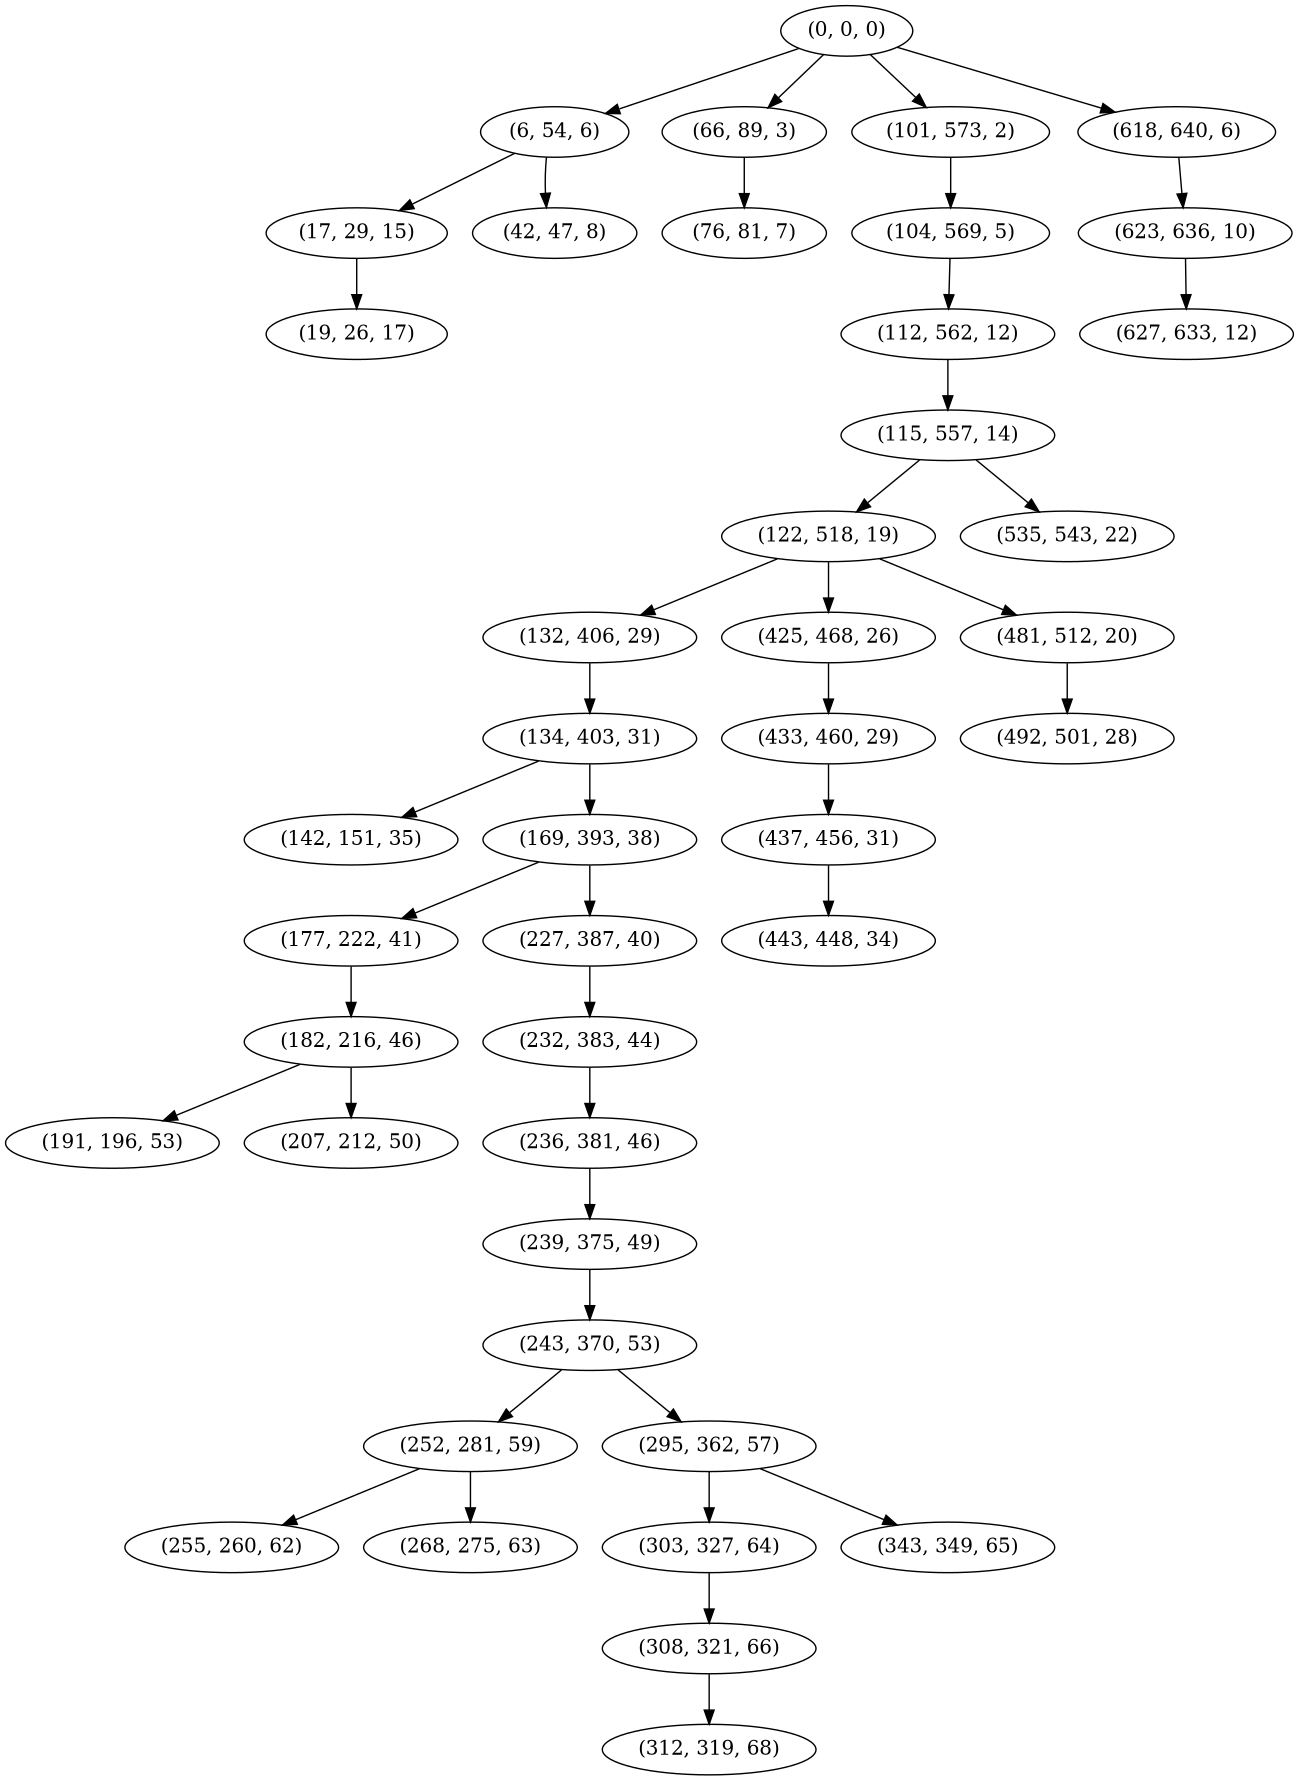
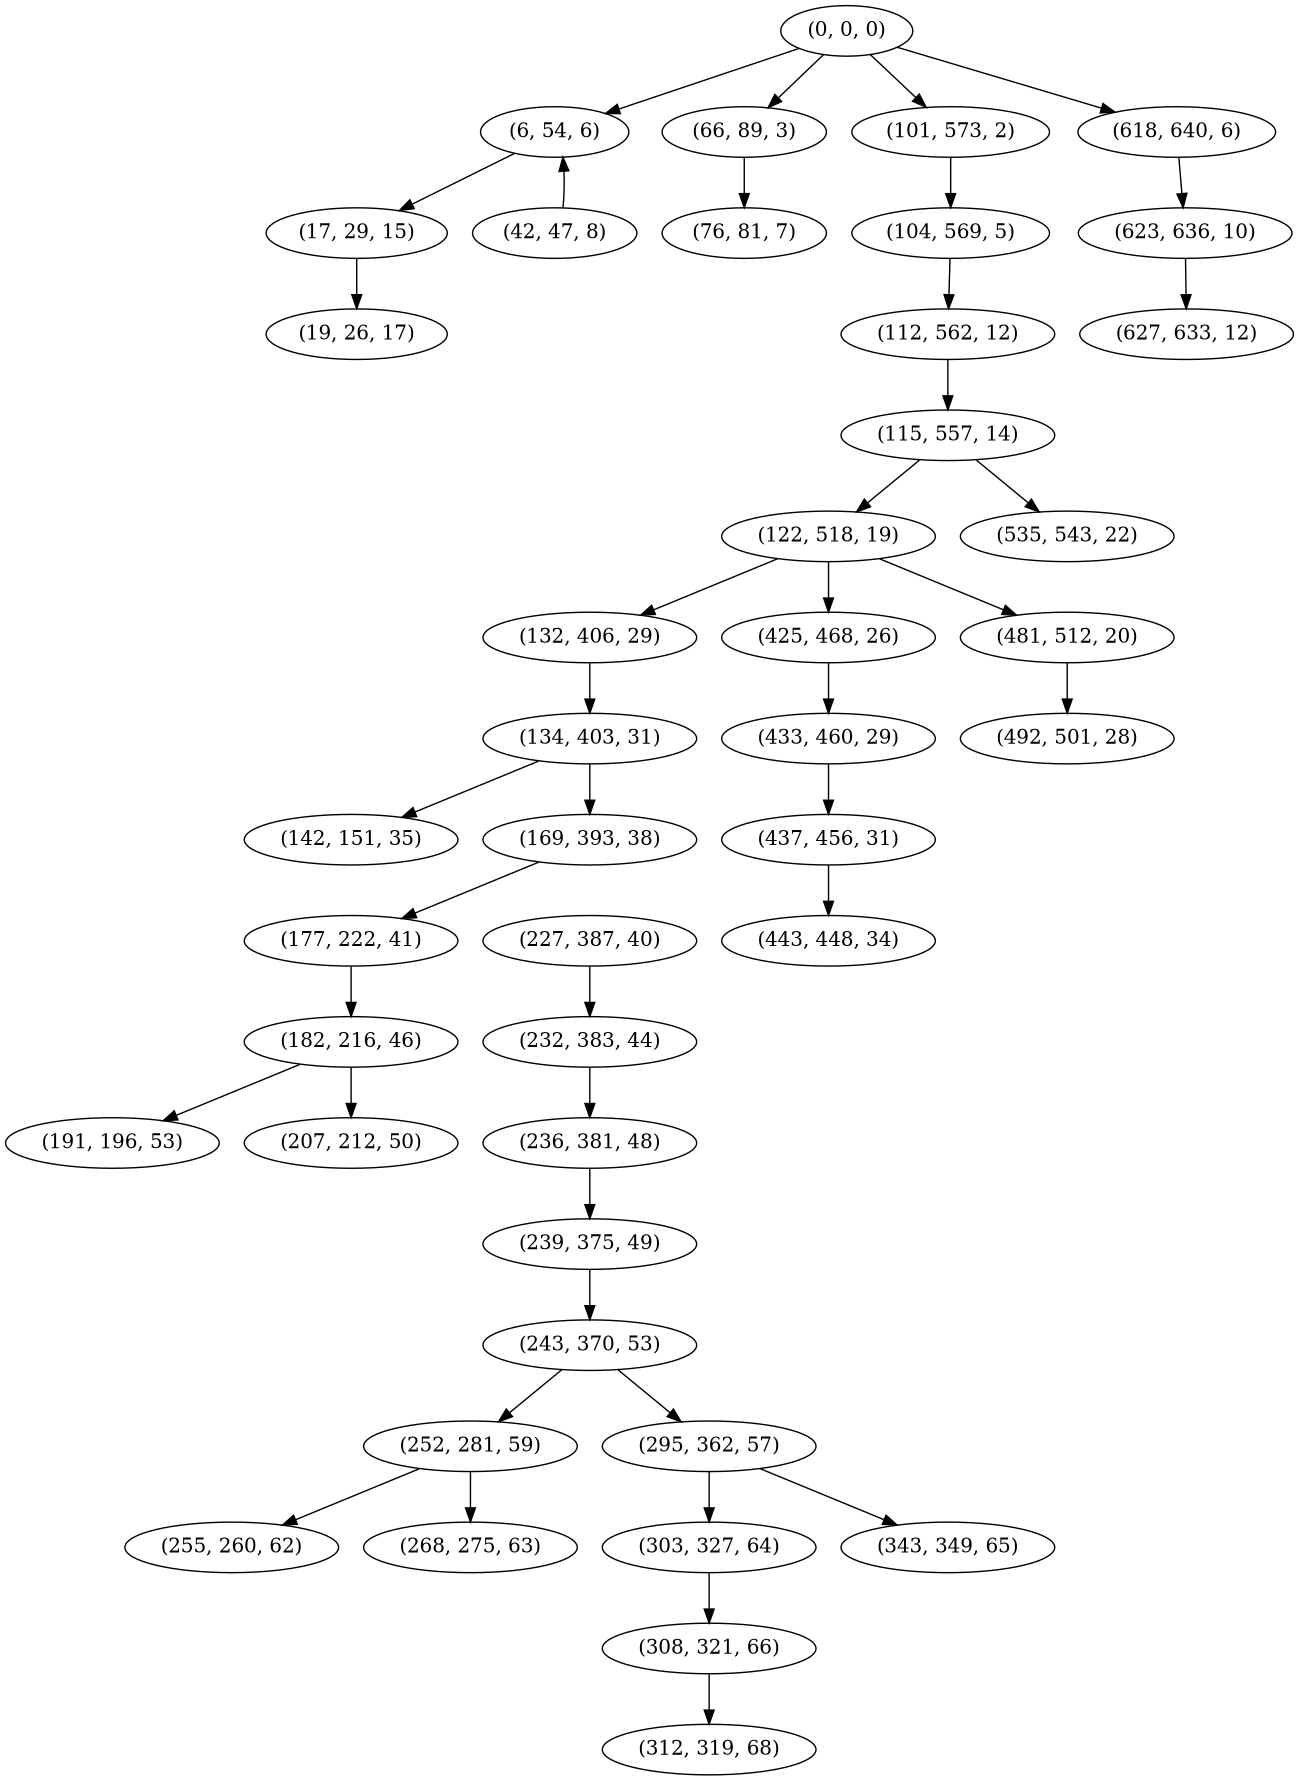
edge "(6, 54, 6)" -> "(42, 47, 8)": reversed
edge "(169, 393, 38)" -> "(227, 387, 40)": removed
node "(236, 381, 46)": label "(236, 381, 46)" -> "(236, 381, 48)"
